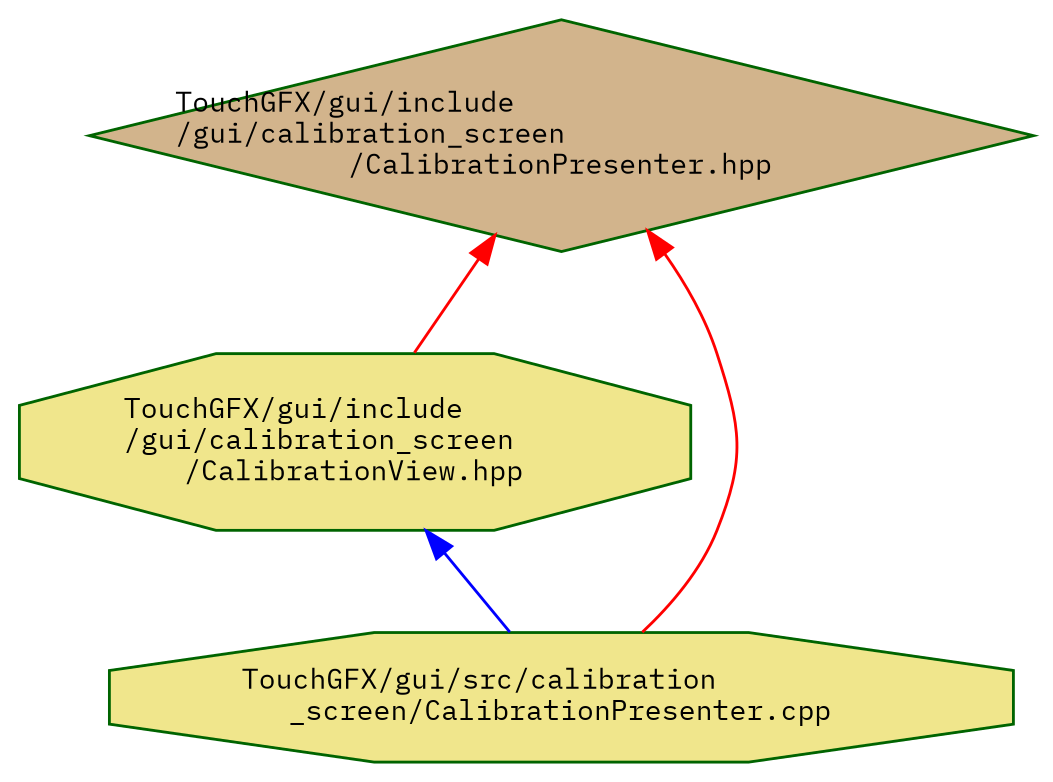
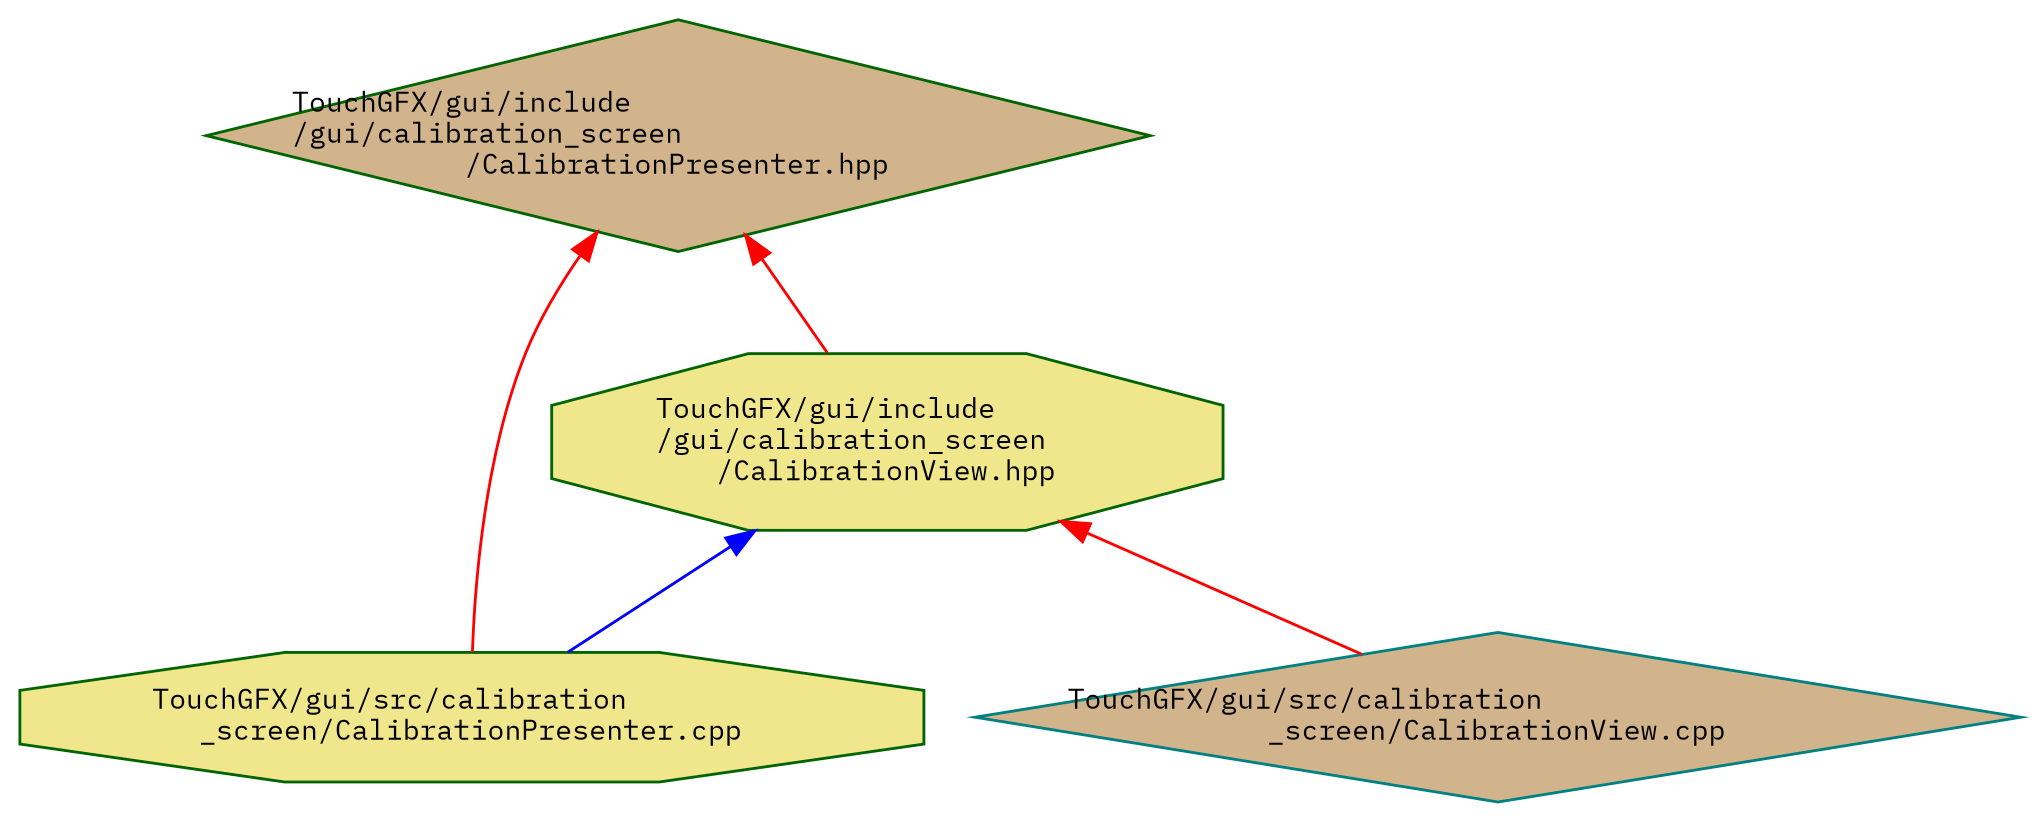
node "TouchGFX/gui/src/calibration _screen/CalibrationView.cpp": added
